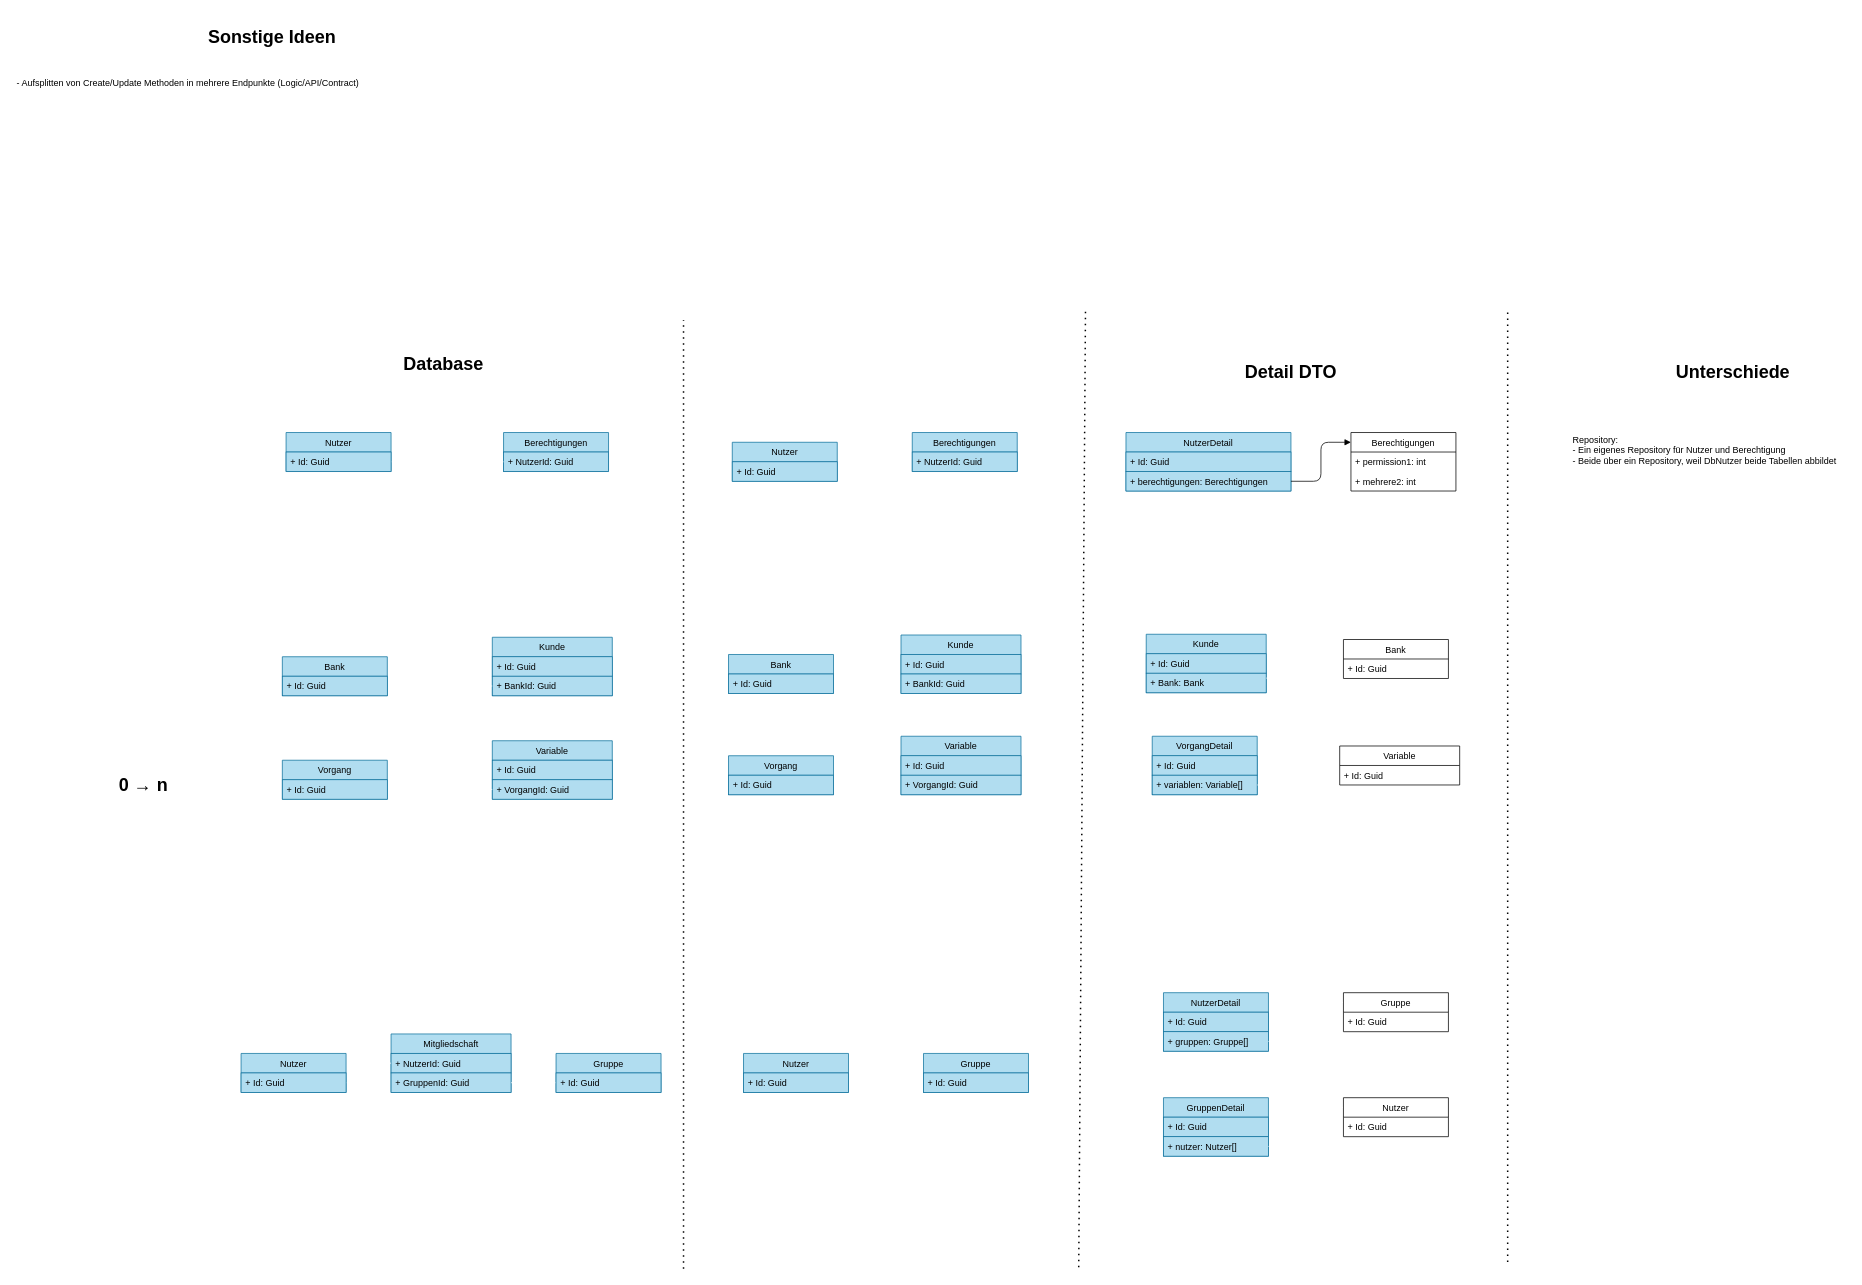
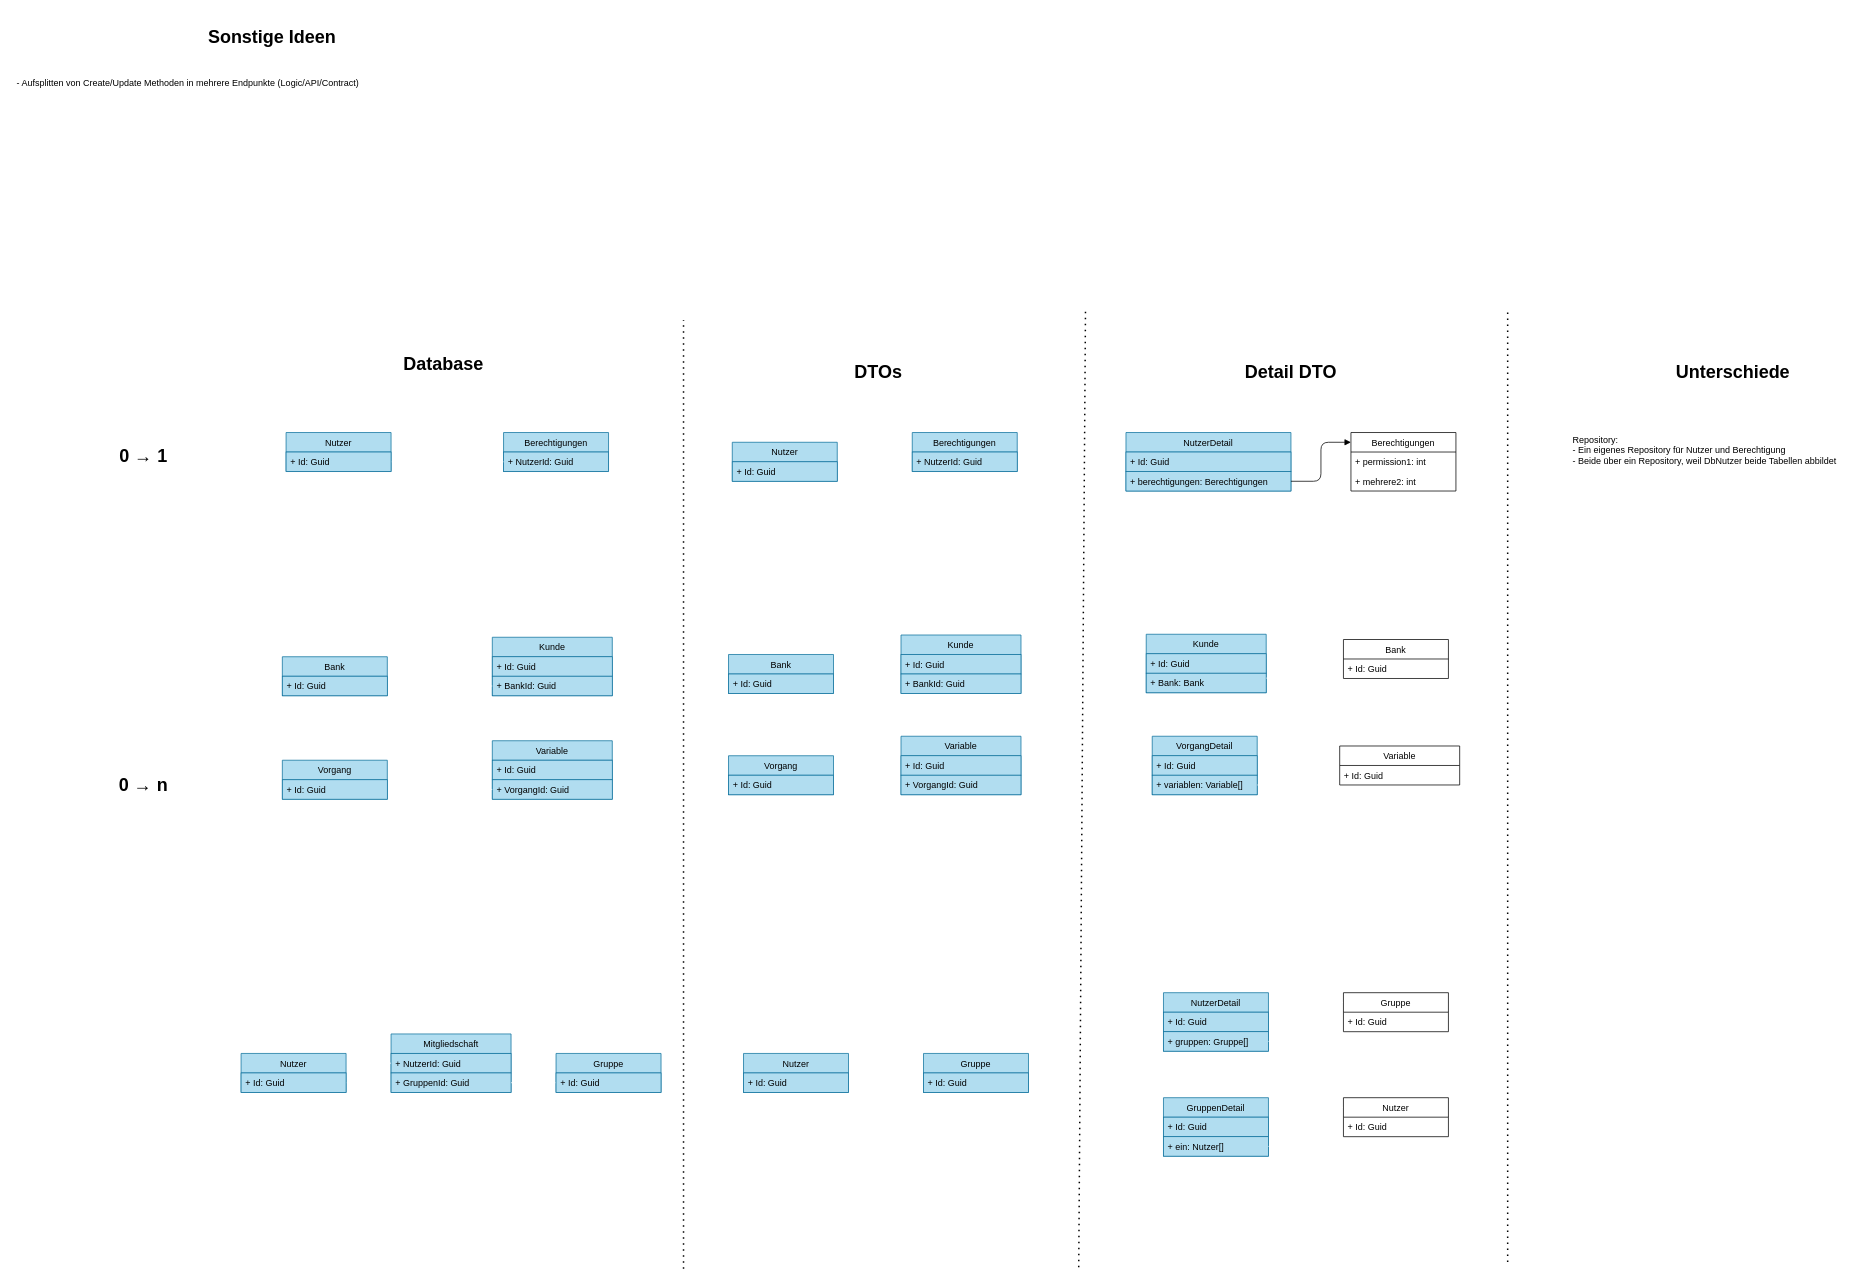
node "DTOs": added
node "0 → 1": added
node "+ nutzer: Nutzer[]": label "+ nutzer: Nutzer[]" -> "+ ein: Nutzer[]"
